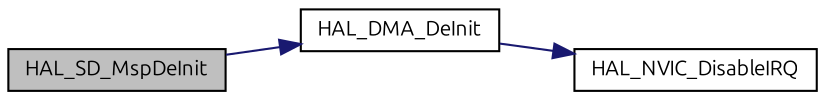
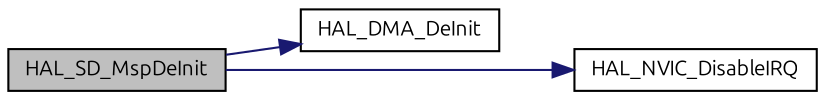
edge "HAL_DMA_DeInit" -> "HAL_NVIC_DisableIRQ": now "HAL_SD_MspDeInit" -> "HAL_NVIC_DisableIRQ"
